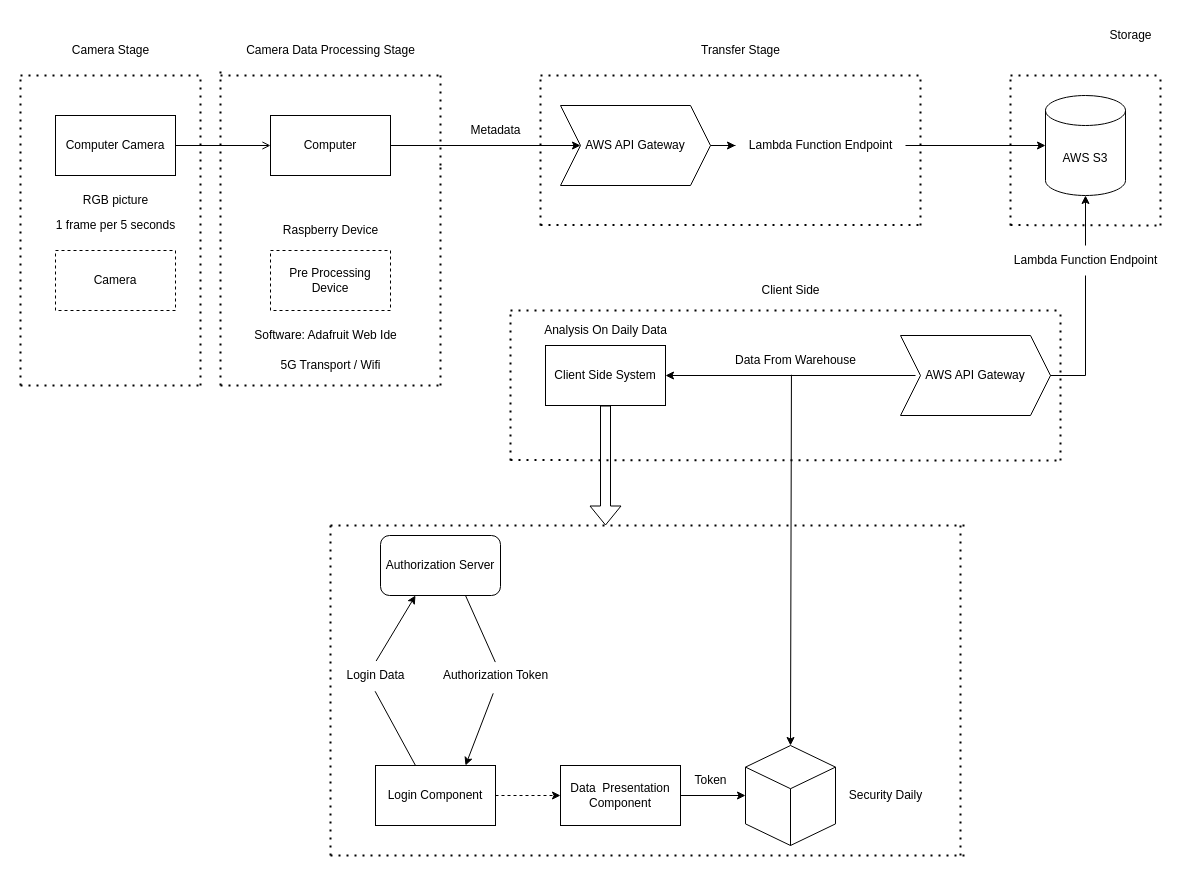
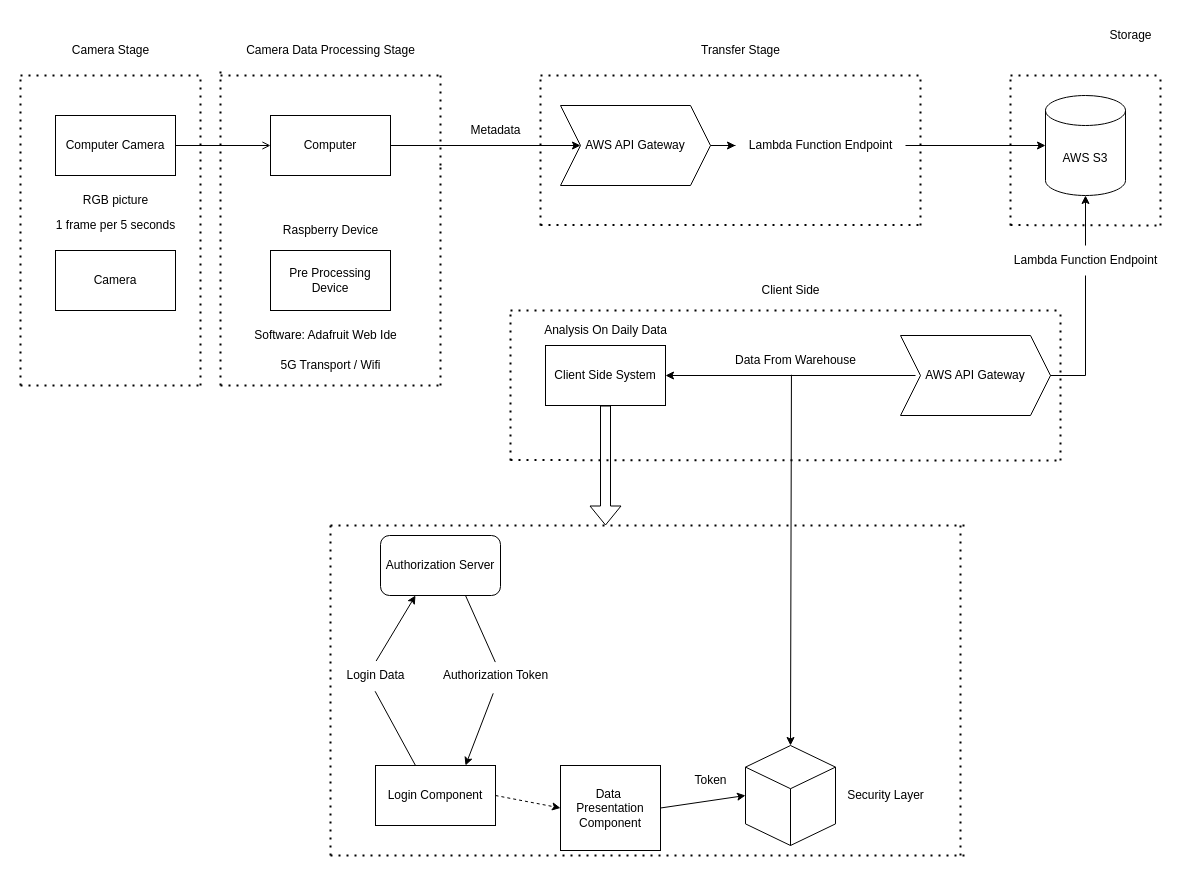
node "Camera": style dashed -> solid
node "Pre Processing Device": style dashed -> solid
node "Data Presentation Component": size 120x60 -> 100x85
node "Security Daily": label "Security Daily" -> "Security Layer"
